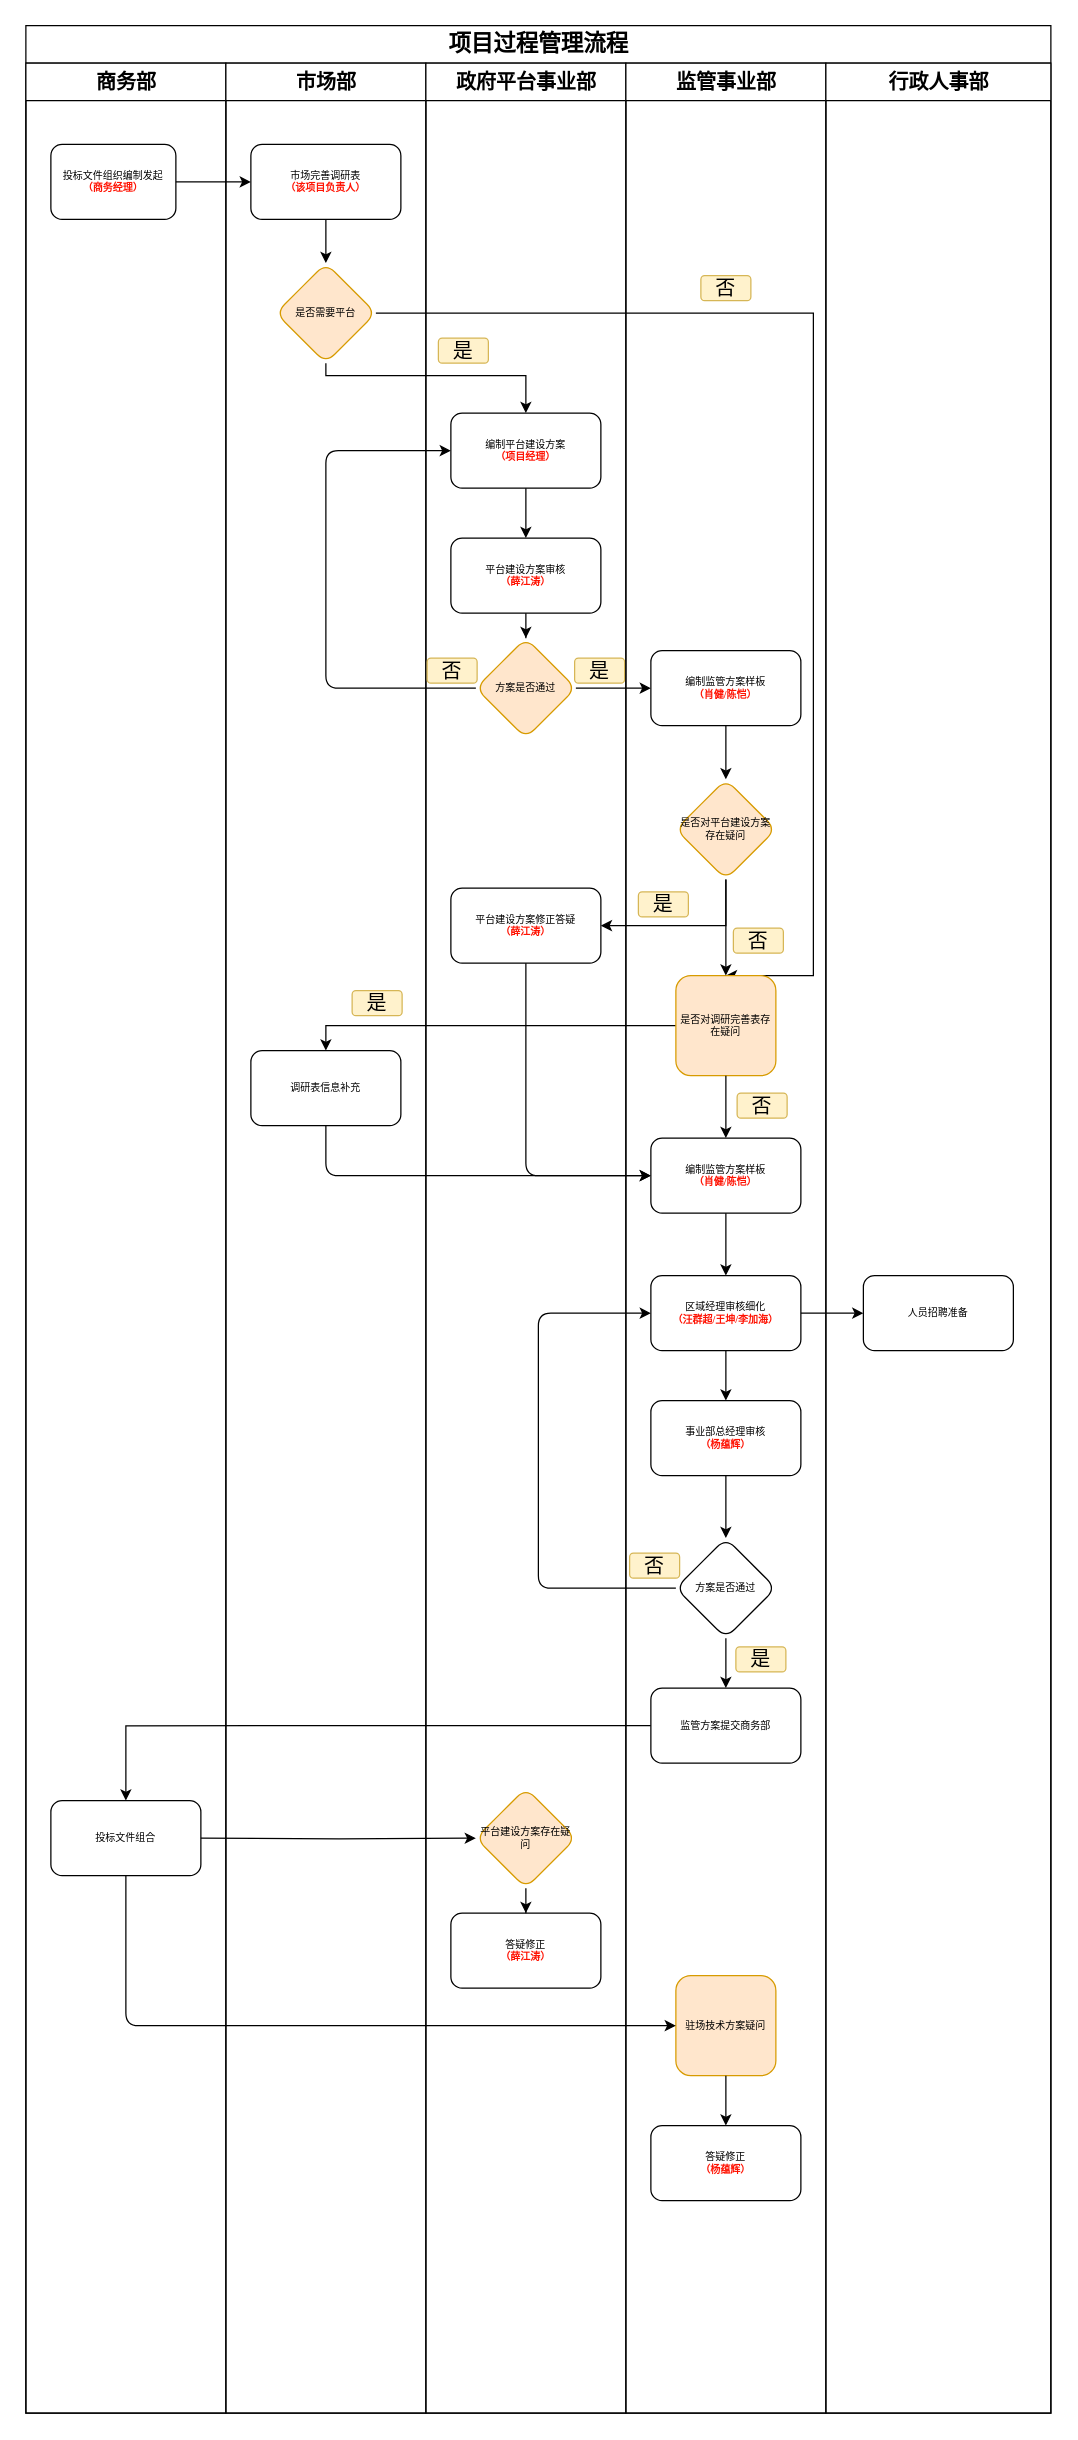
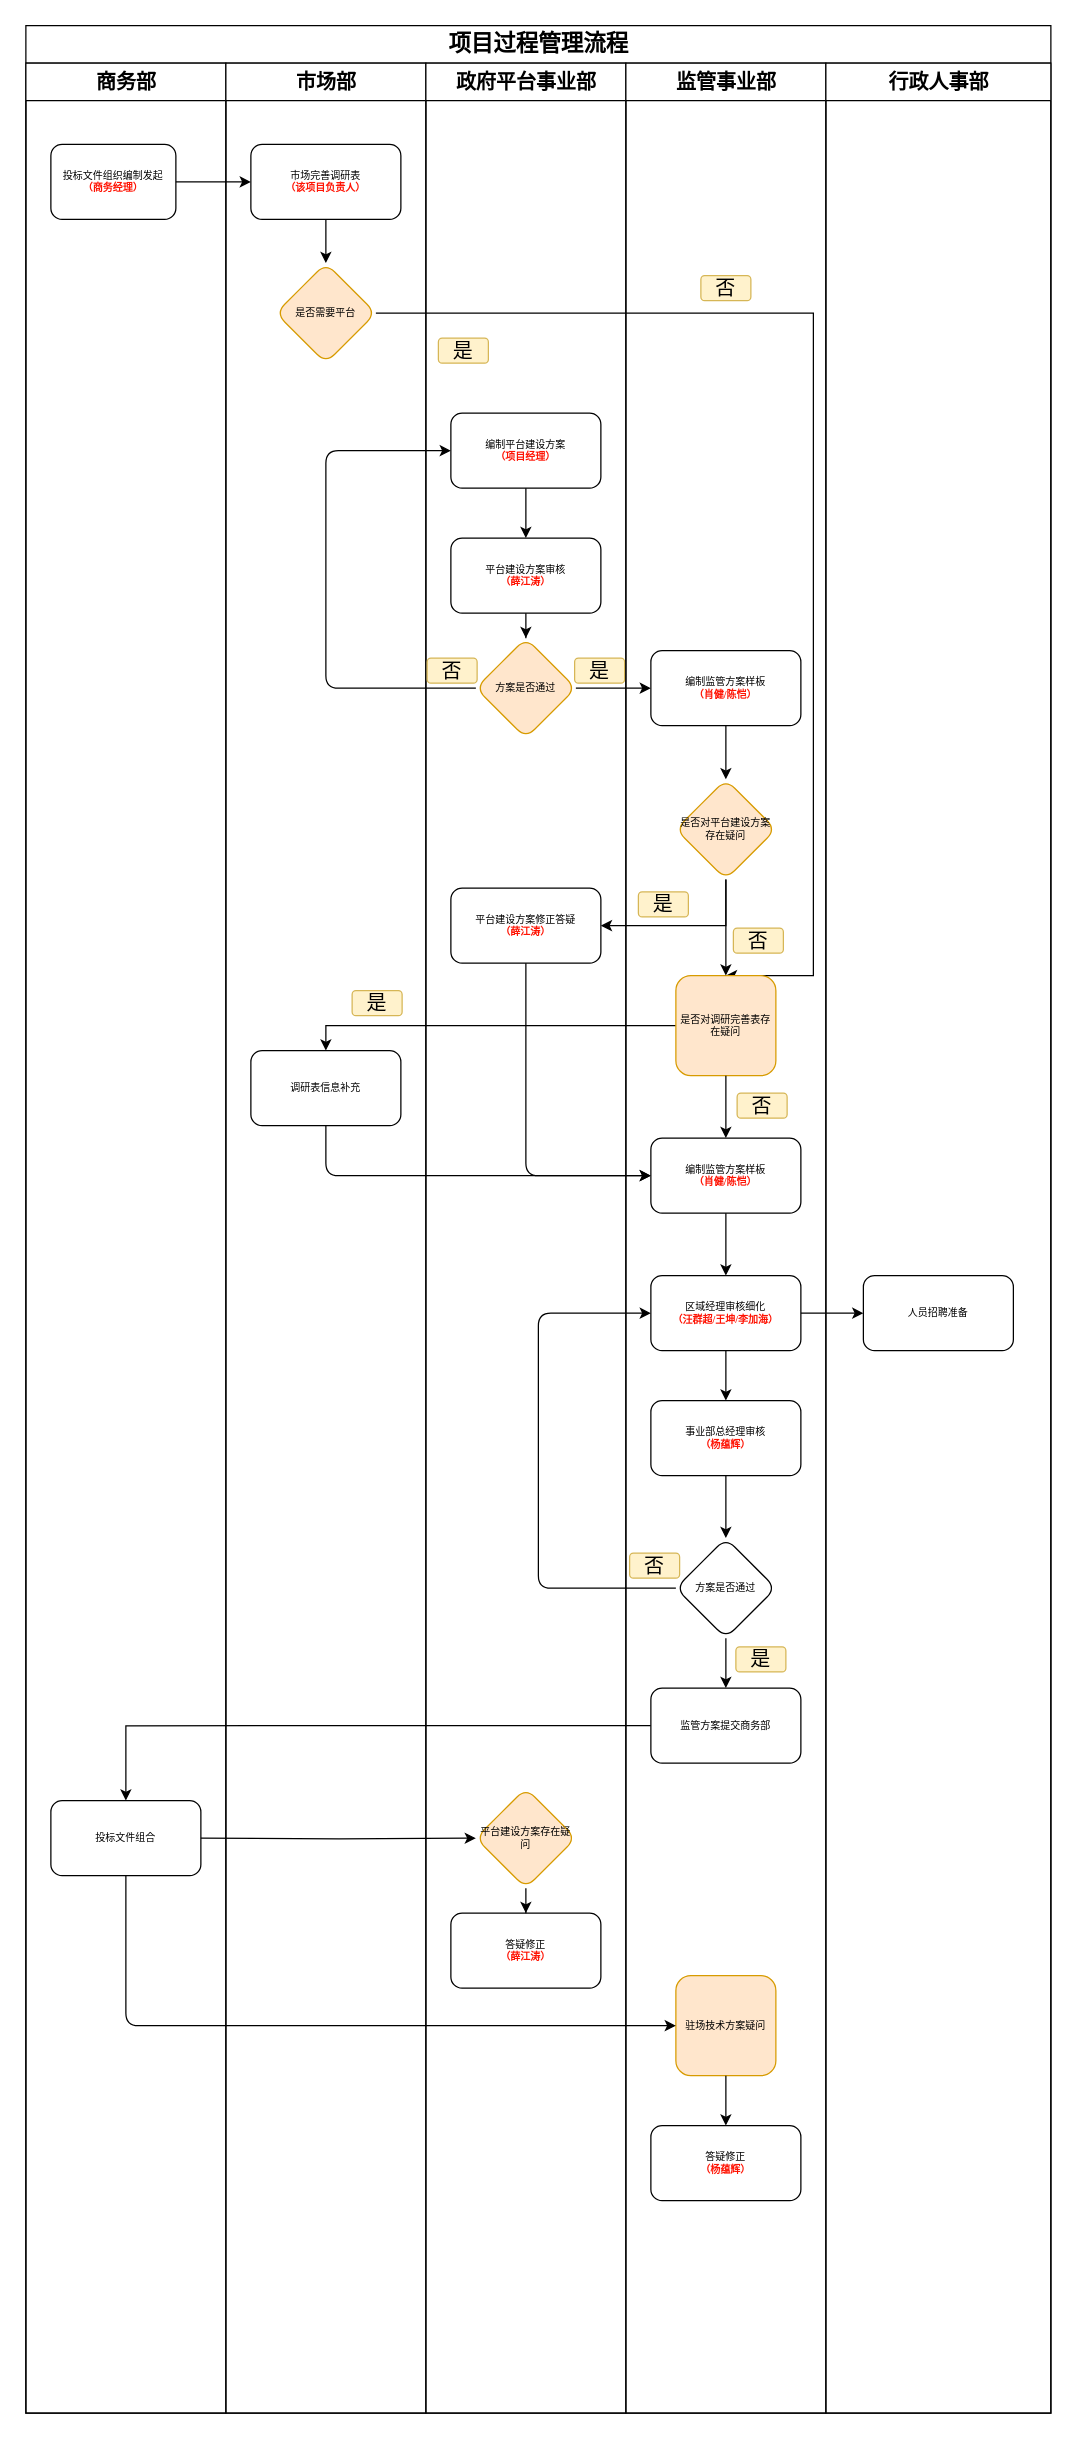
edge "是否需要平台" -> "编制平台建设方案 （项目经理）": removed
